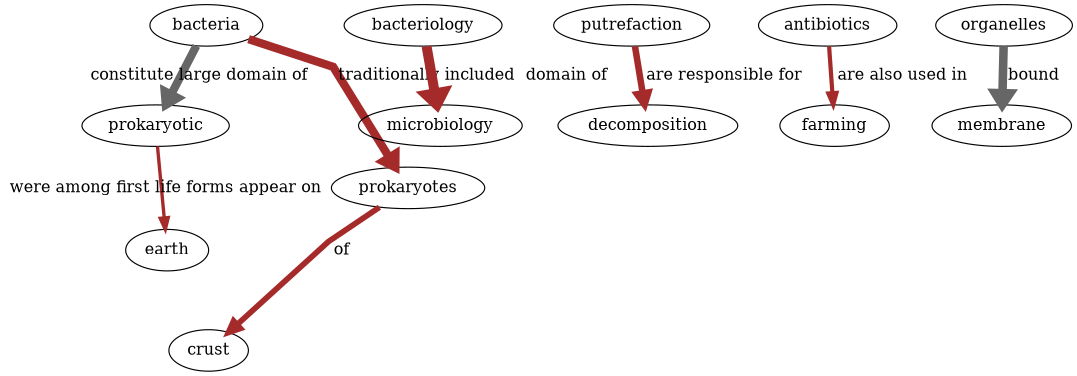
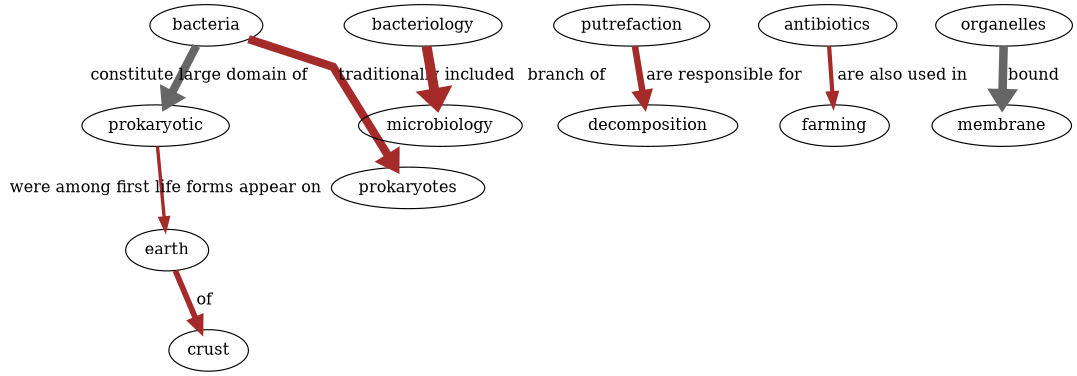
edge "bacteriology" -> "microbiology": label " domain of " -> " branch of "
edge "prokaryotes" -> "crust": now "earth" -> "crust"
